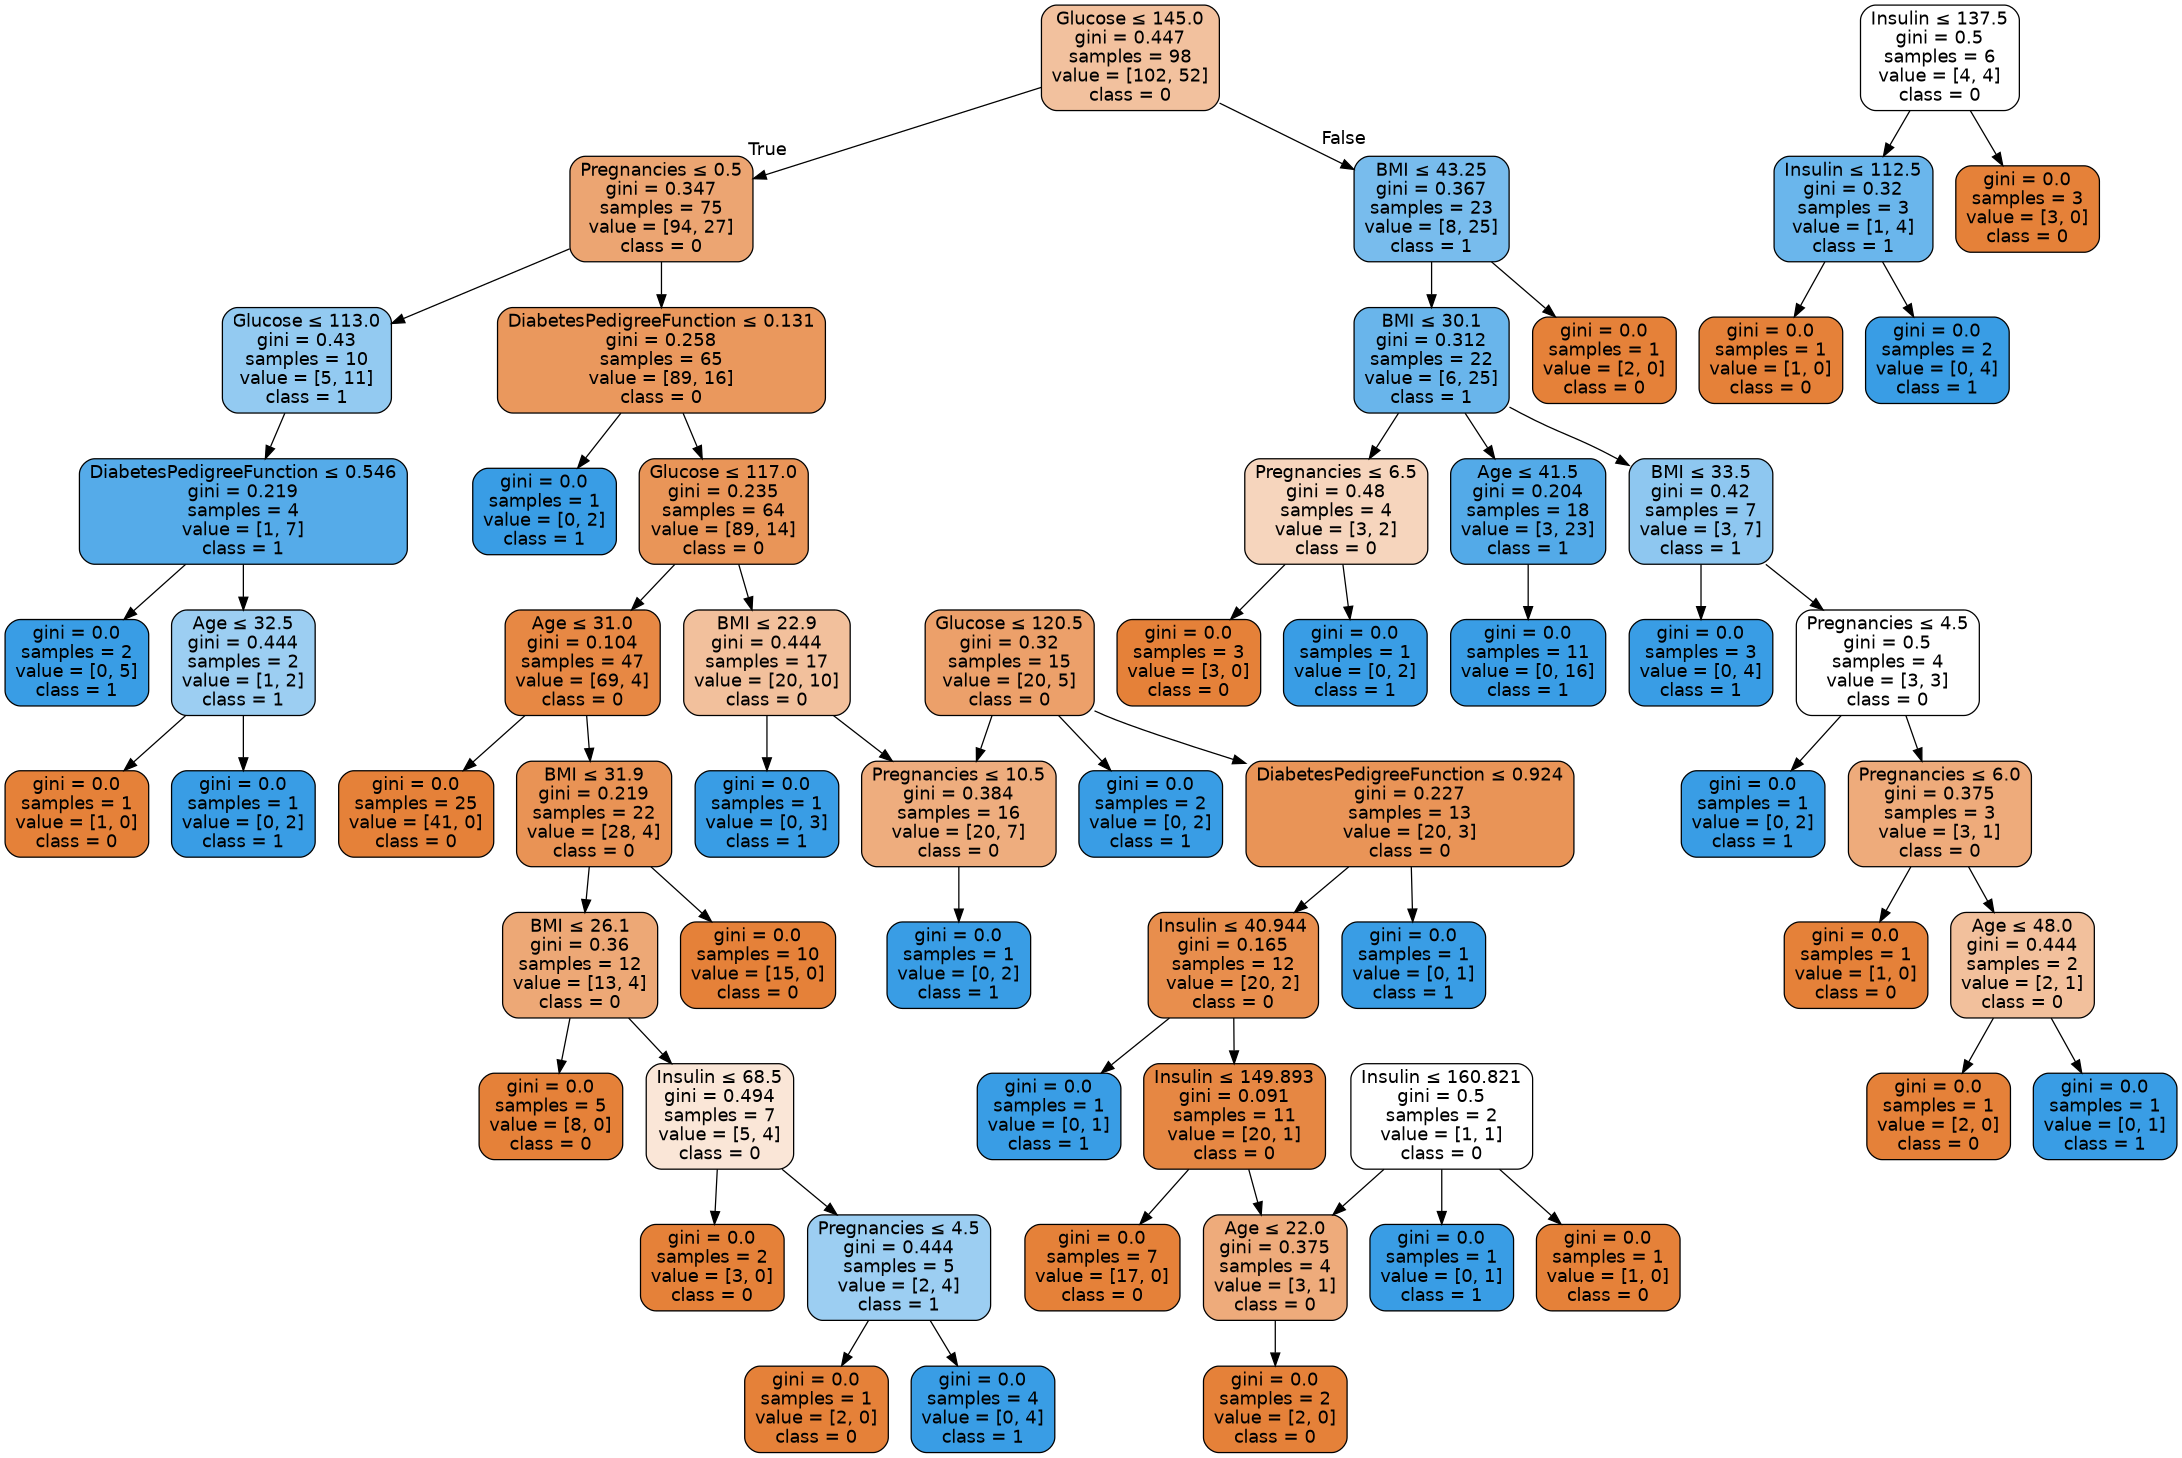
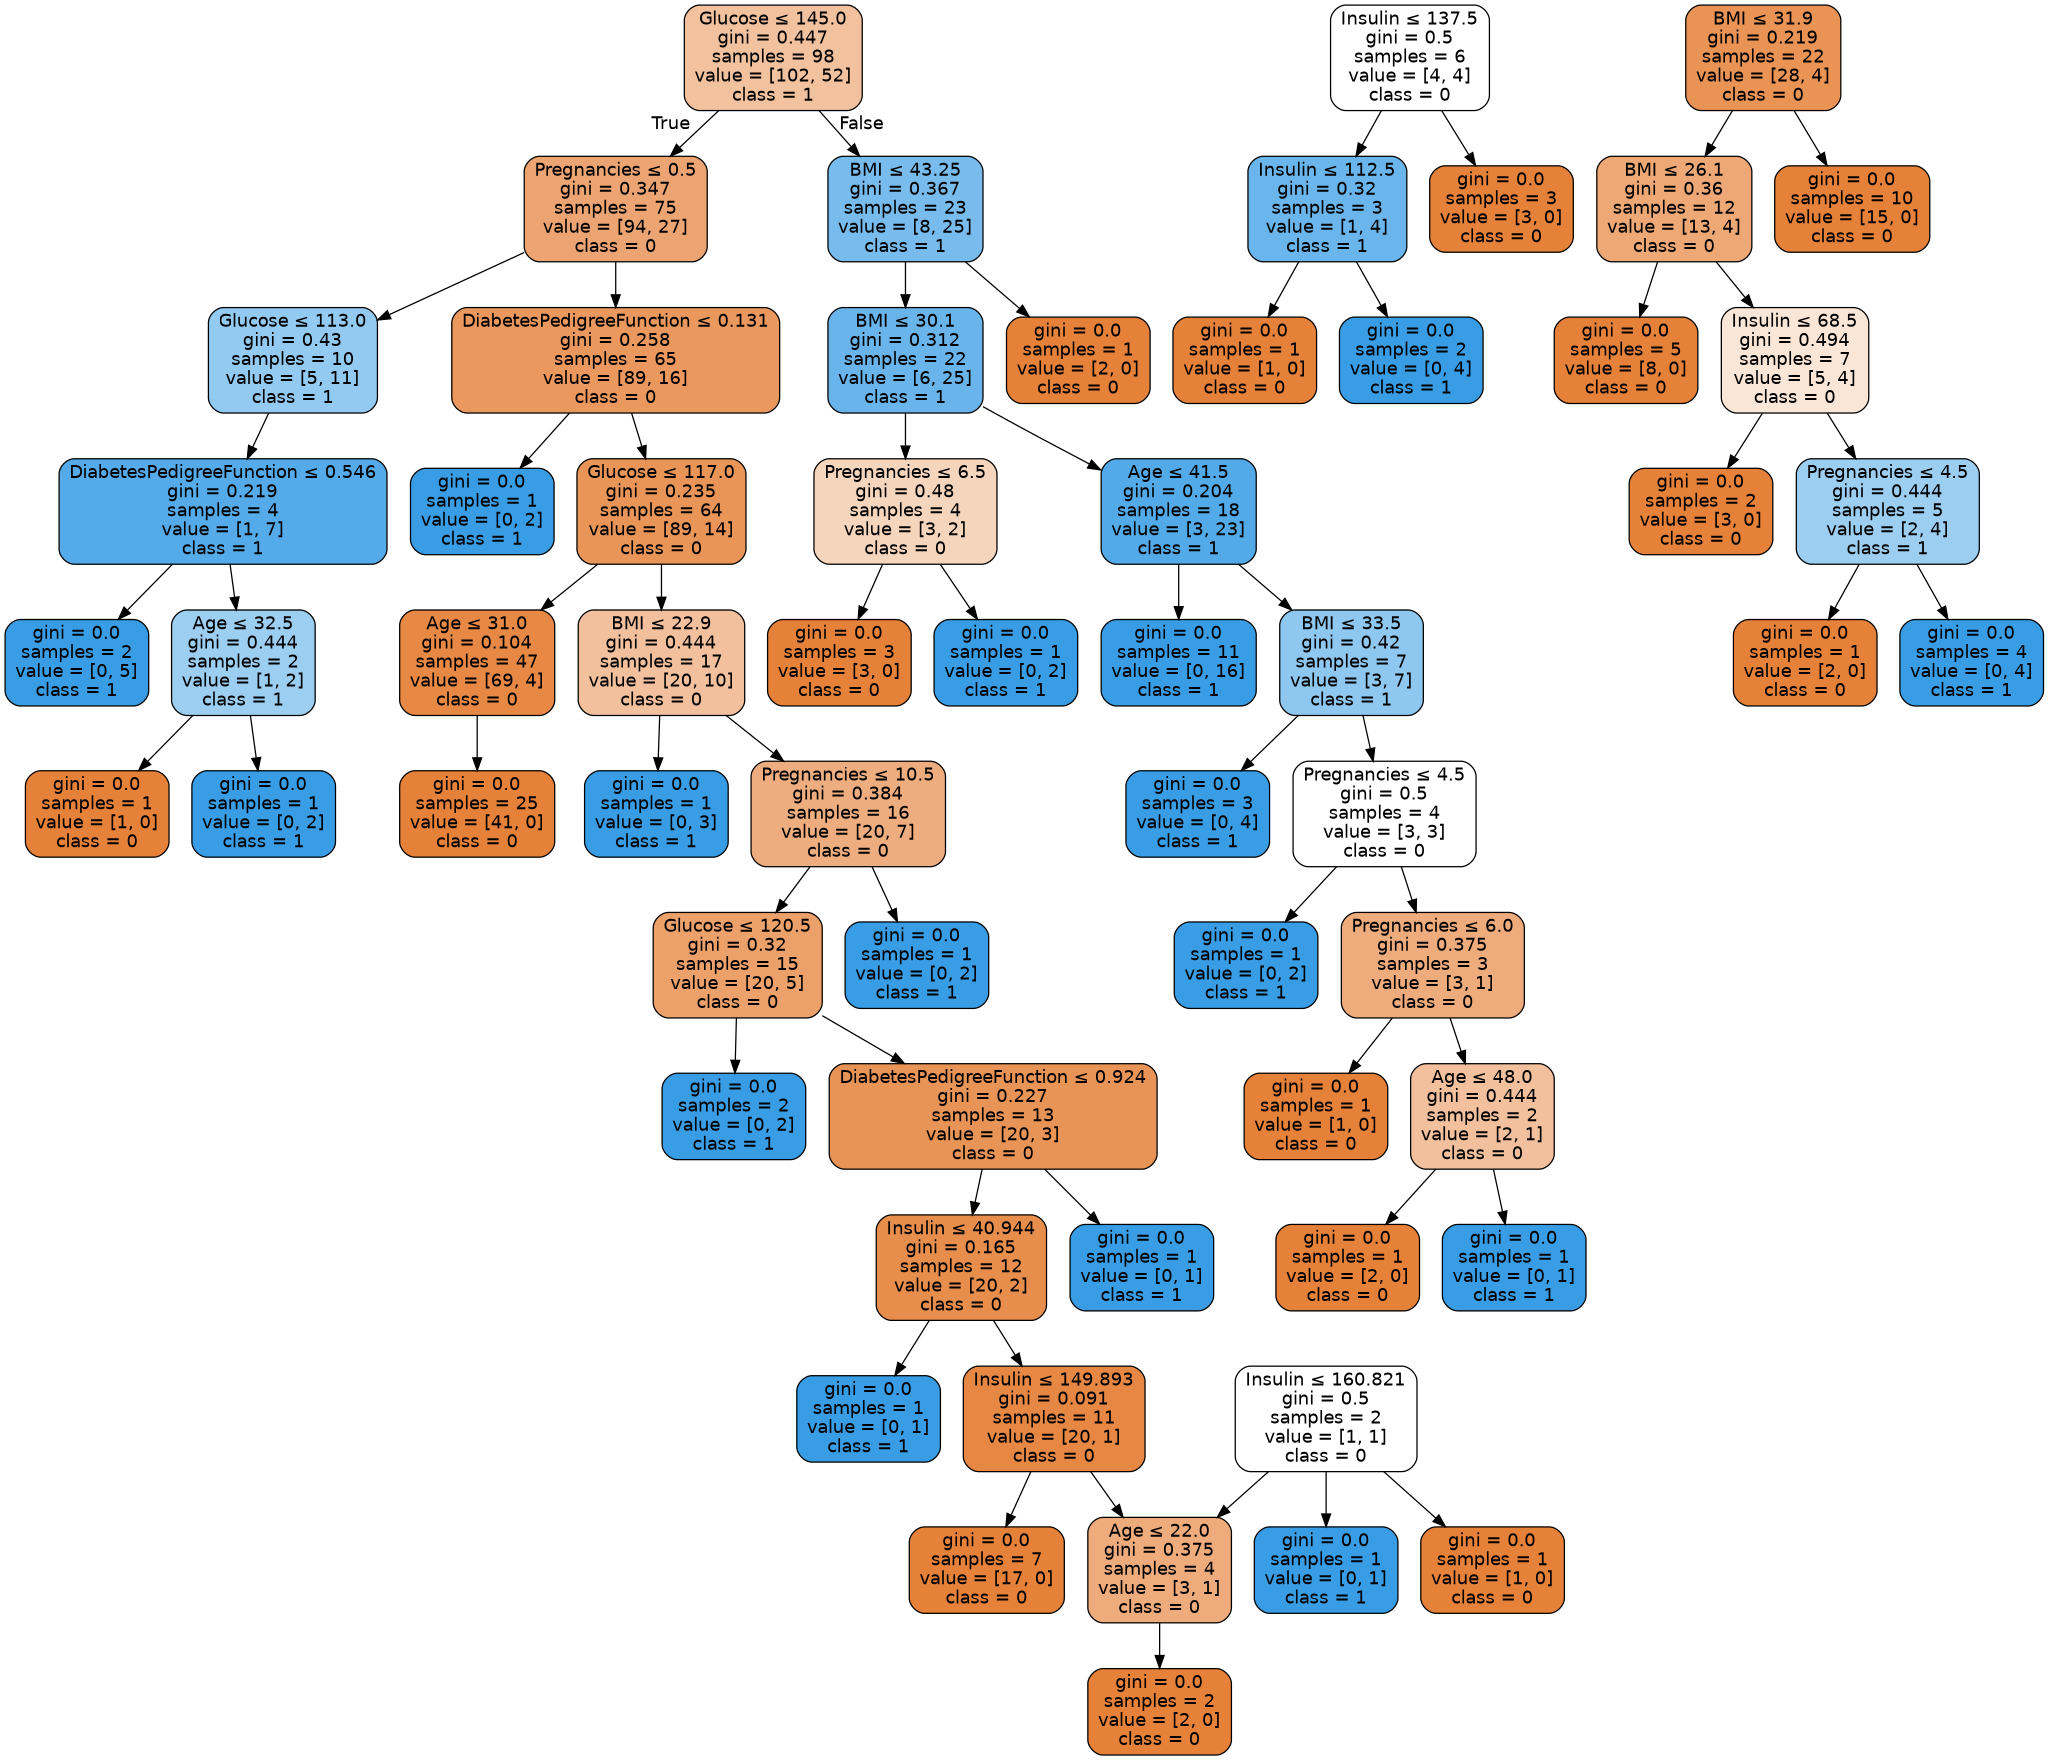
node "Glucose ≤ 145.0": text "class = 0" -> "class = 1"
edge "BMI ≤ 30.1" -> "BMI ≤ 33.5": now "Age ≤ 41.5" -> "BMI ≤ 33.5"
edge "Age ≤ 31.0" -> "BMI ≤ 31.9": removed
edge "Glucose ≤ 120.5" -> "Pregnancies ≤ 10.5": reversed
